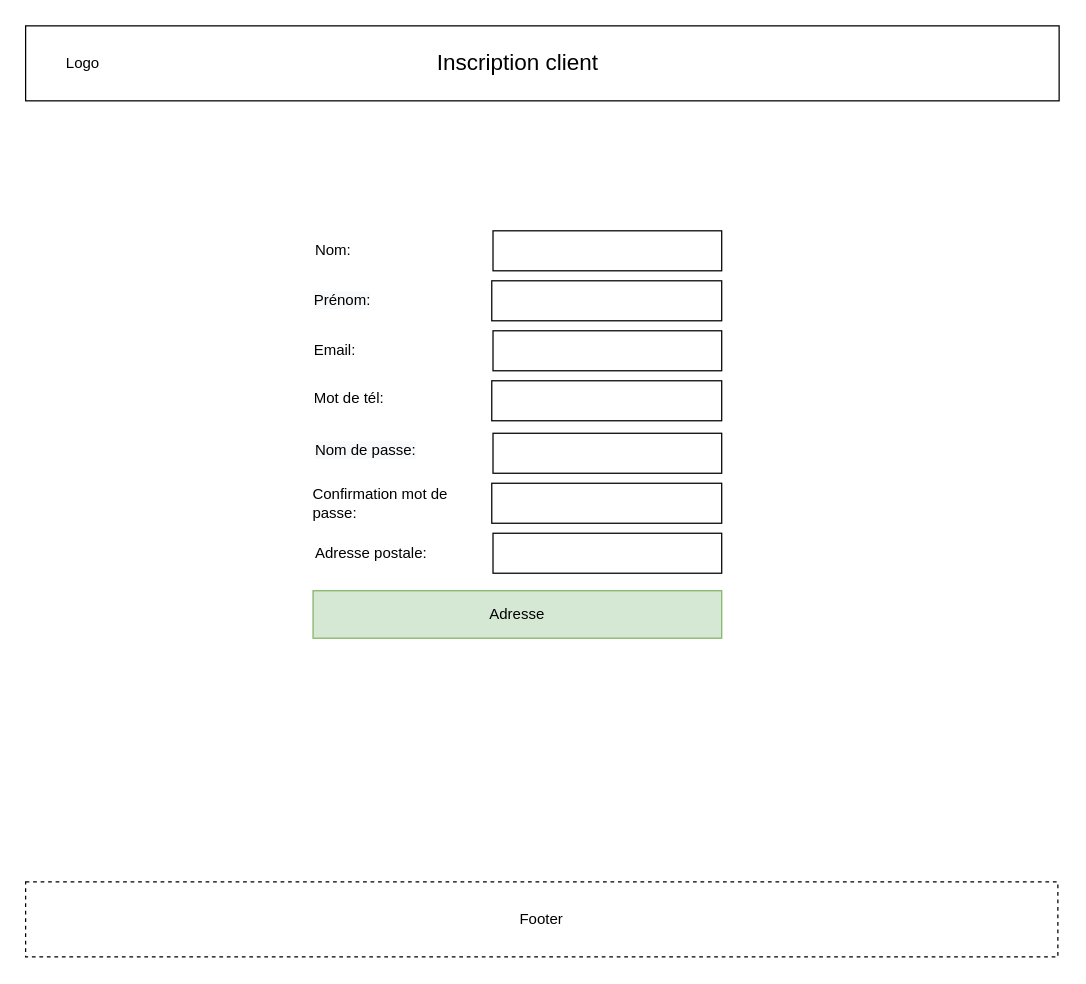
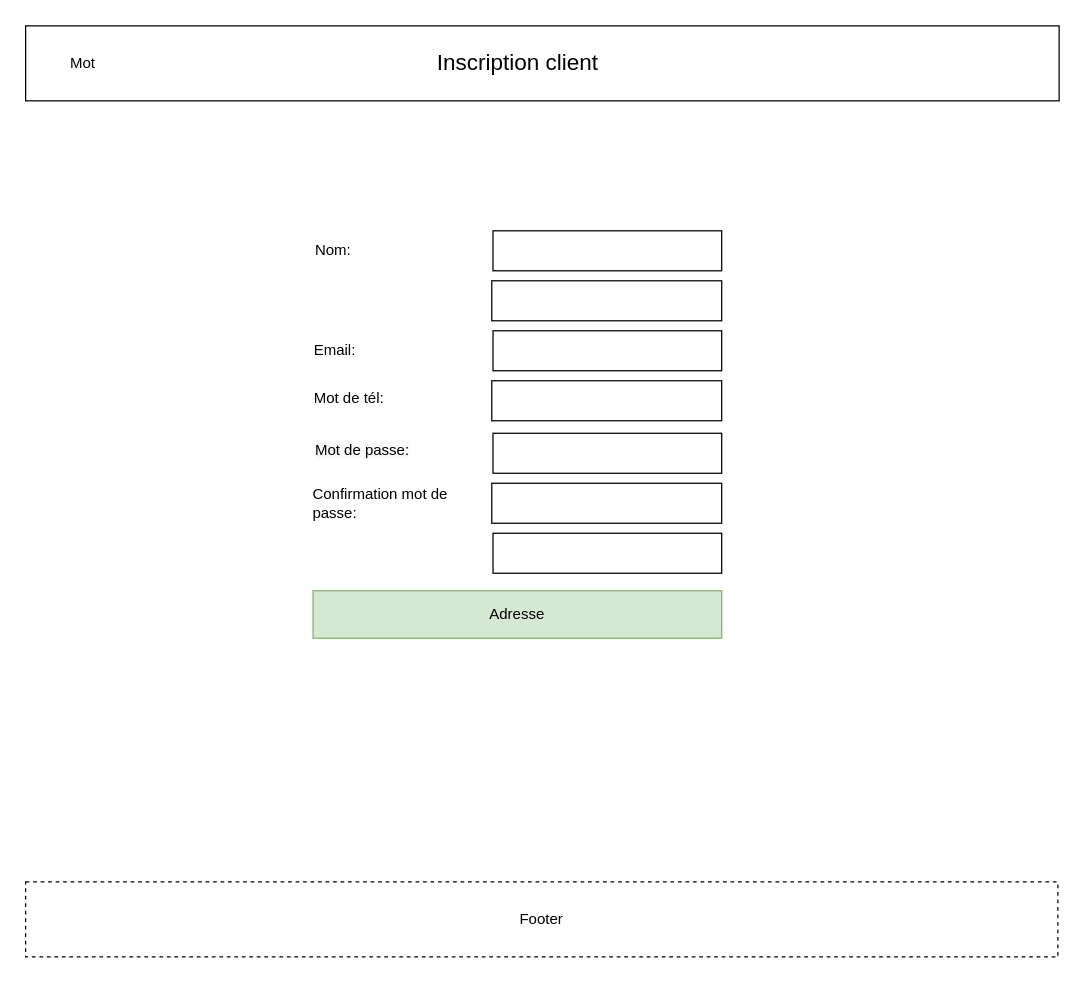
node "Logo": label "Logo" -> "Mot"
node "Prénom:": removed
node "Nom de passe:": label "Nom de passe:" -> "Mot de passe:"
node "Adresse postale:": removed
